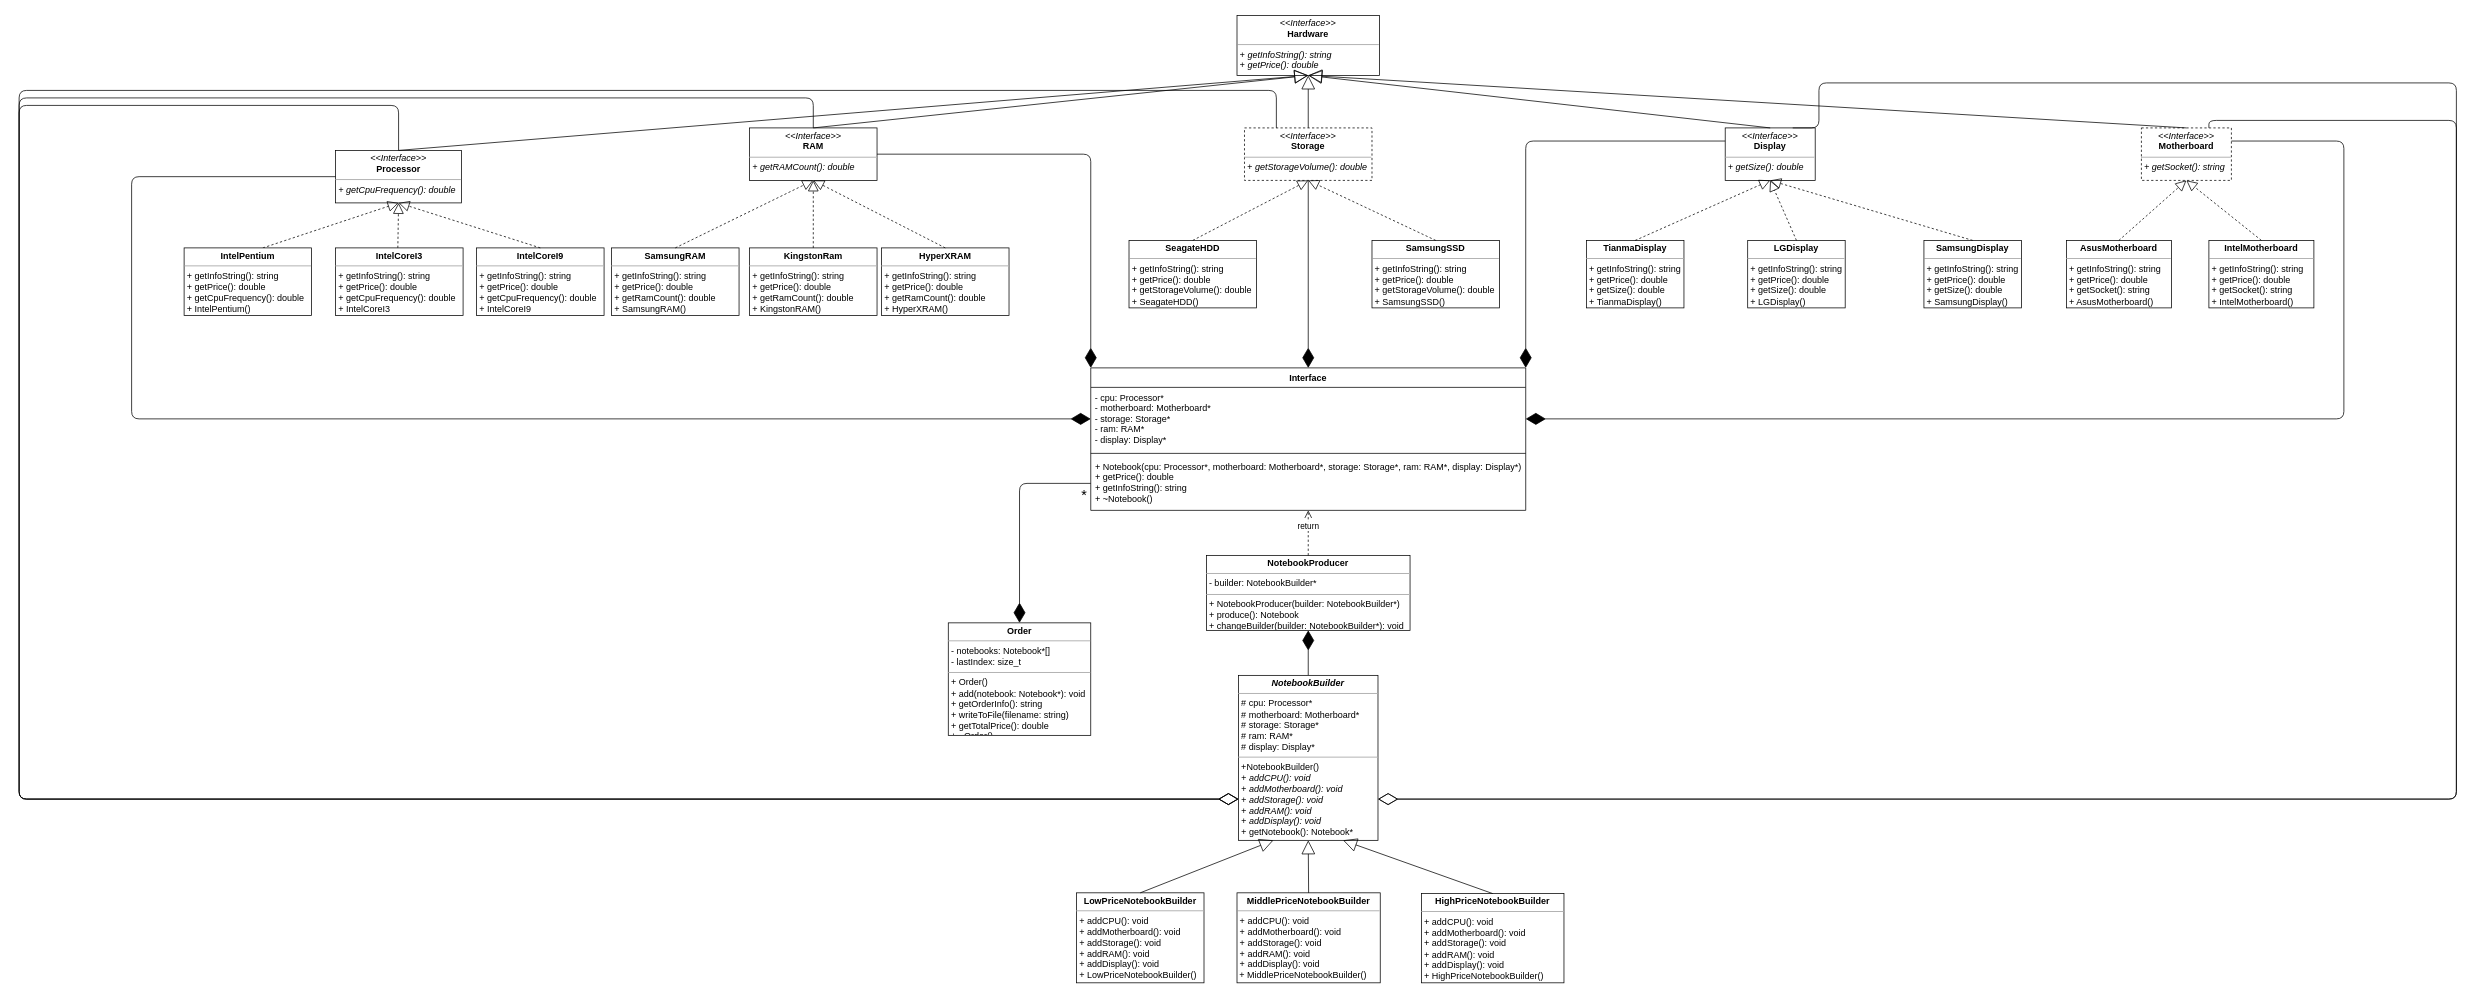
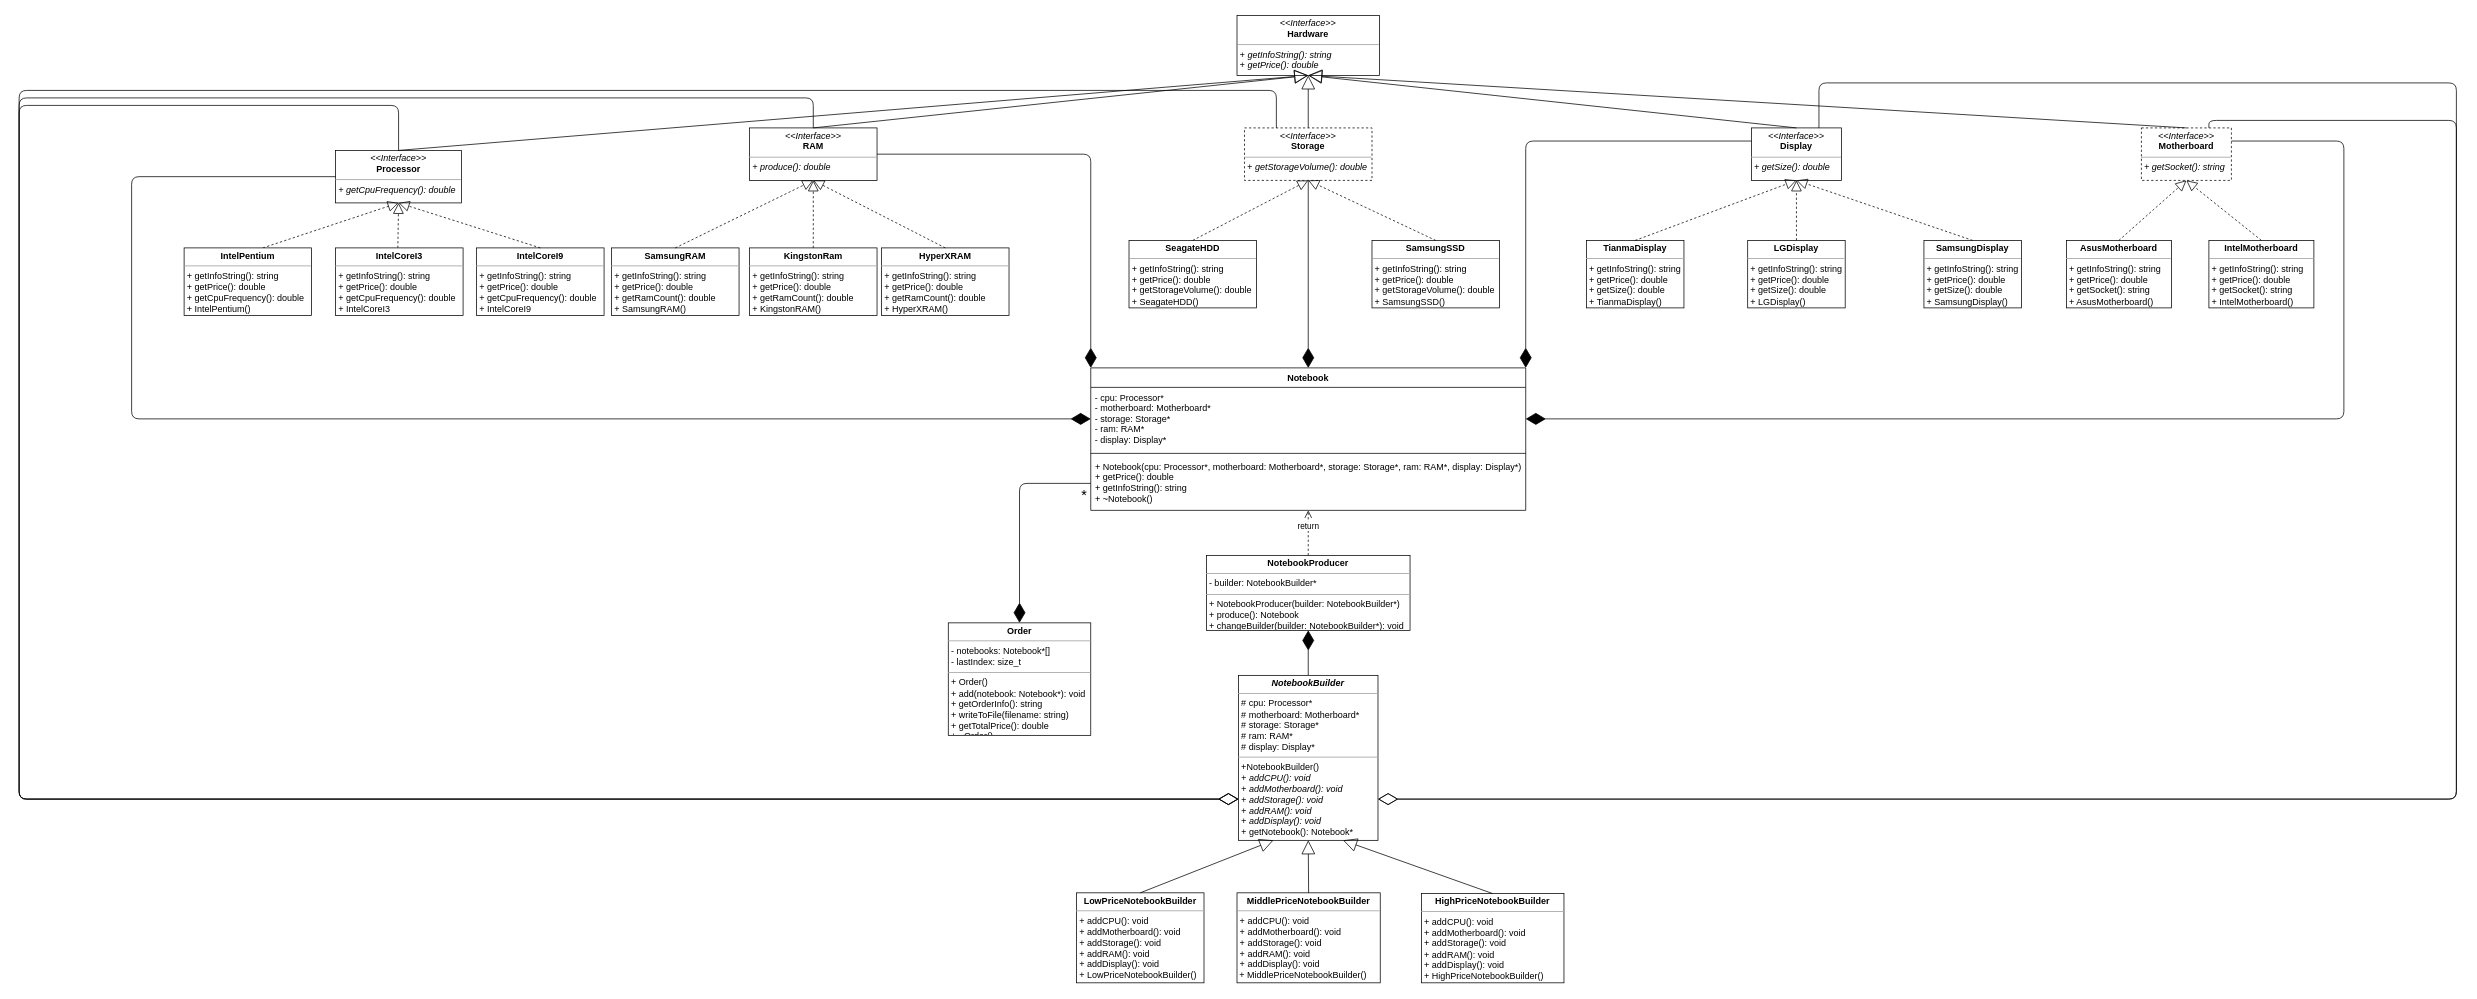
node "<<Interface>> RAM + getRAMCount(): double": label "<<Interface>> RAM + getRAMCount(): double" -> "<<Interface>> RAM + produce(): double"
node "<<Interface>> Display + getSize(): double": moved (1770, 154) -> (1797, 154)
node "Interface": label "Interface" -> "Notebook"
